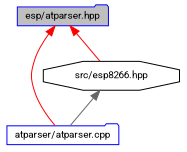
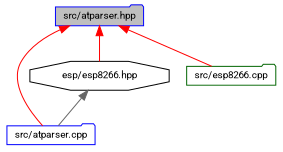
node "esp/atparser.hpp": label "esp/atparser.hpp" -> "src/atparser.hpp"
node "src/esp8266.hpp": label "src/esp8266.hpp" -> "esp/esp8266.hpp"
node "src/esp8266.cpp": added
node "atparser/atparser.cpp": label "atparser/atparser.cpp" -> "src/atparser.cpp"
